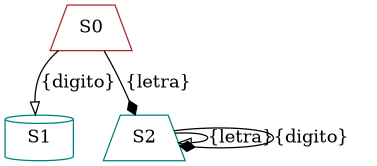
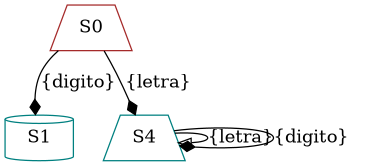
edge "S0" -> "S1": arrowhead onormal -> diamond
node "S2": label "S2" -> "S4"
